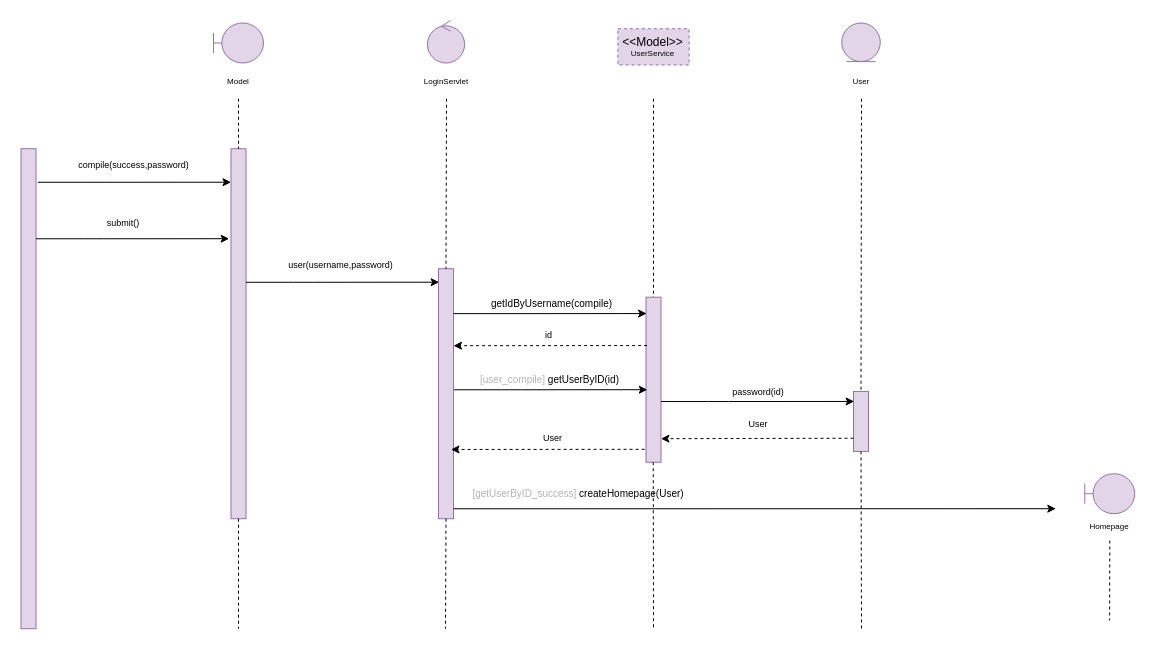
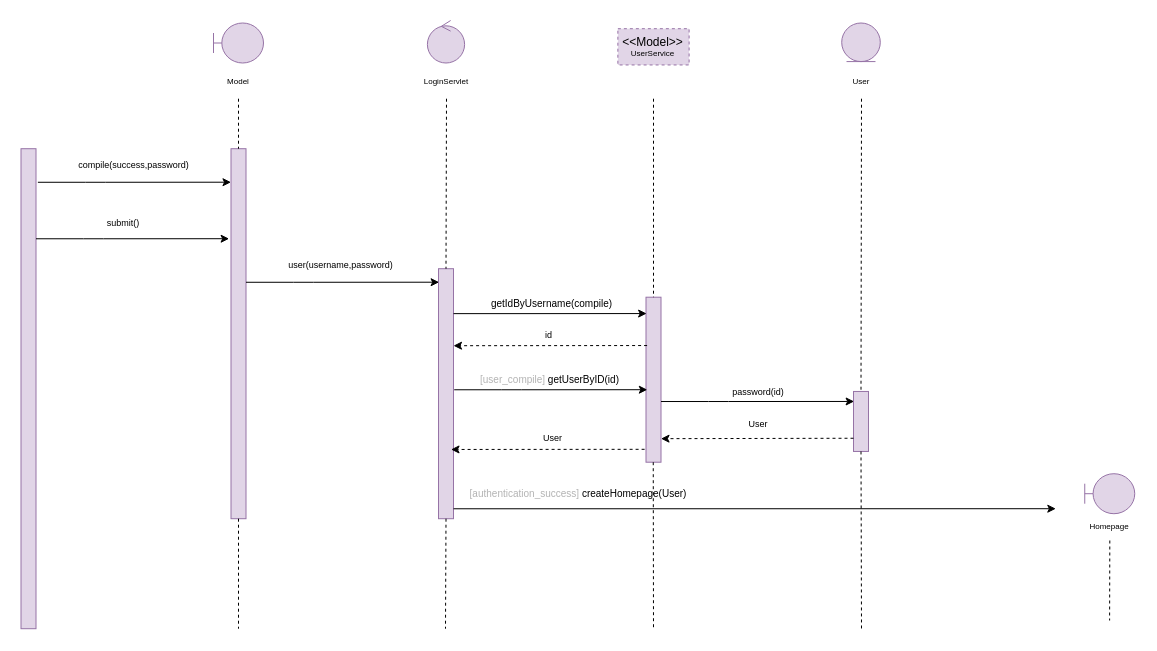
node "[getUserByID_success] createHomepage(User)": label "[getUserByID_success] createHomepage(User)" -> "[authentication_success] createHomepage(User)"
